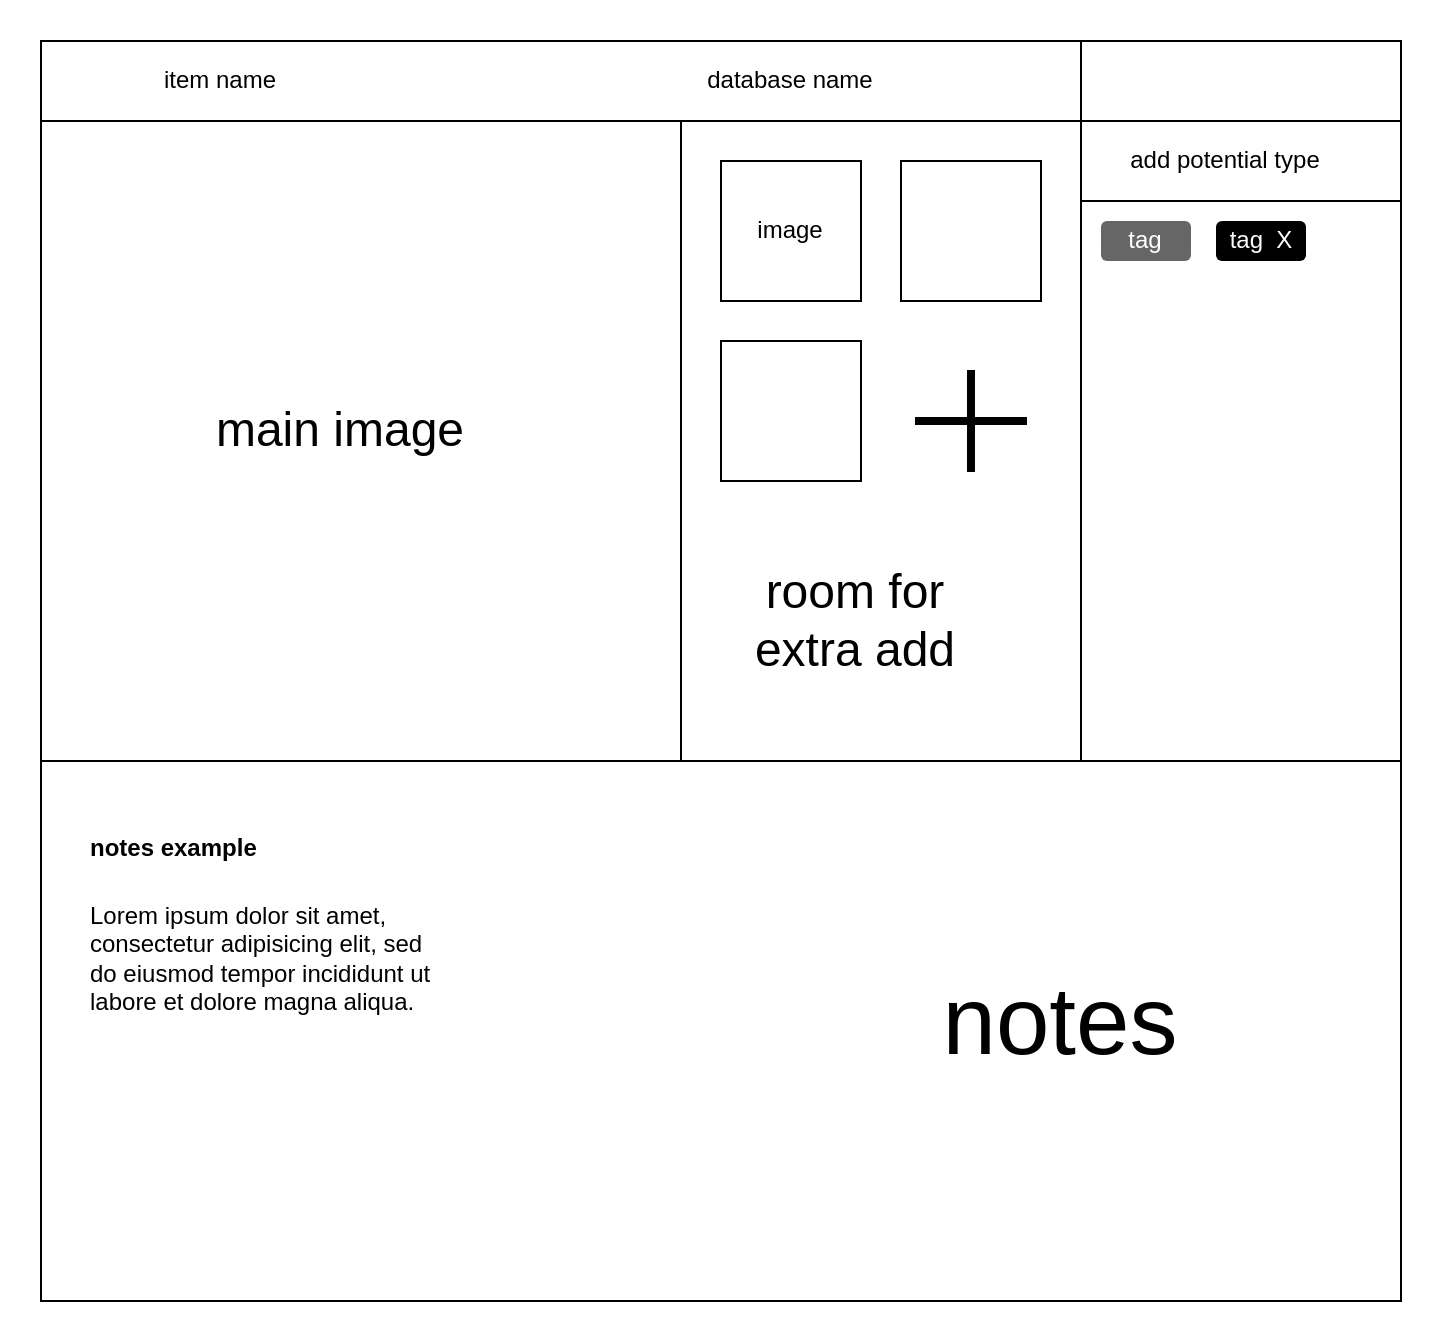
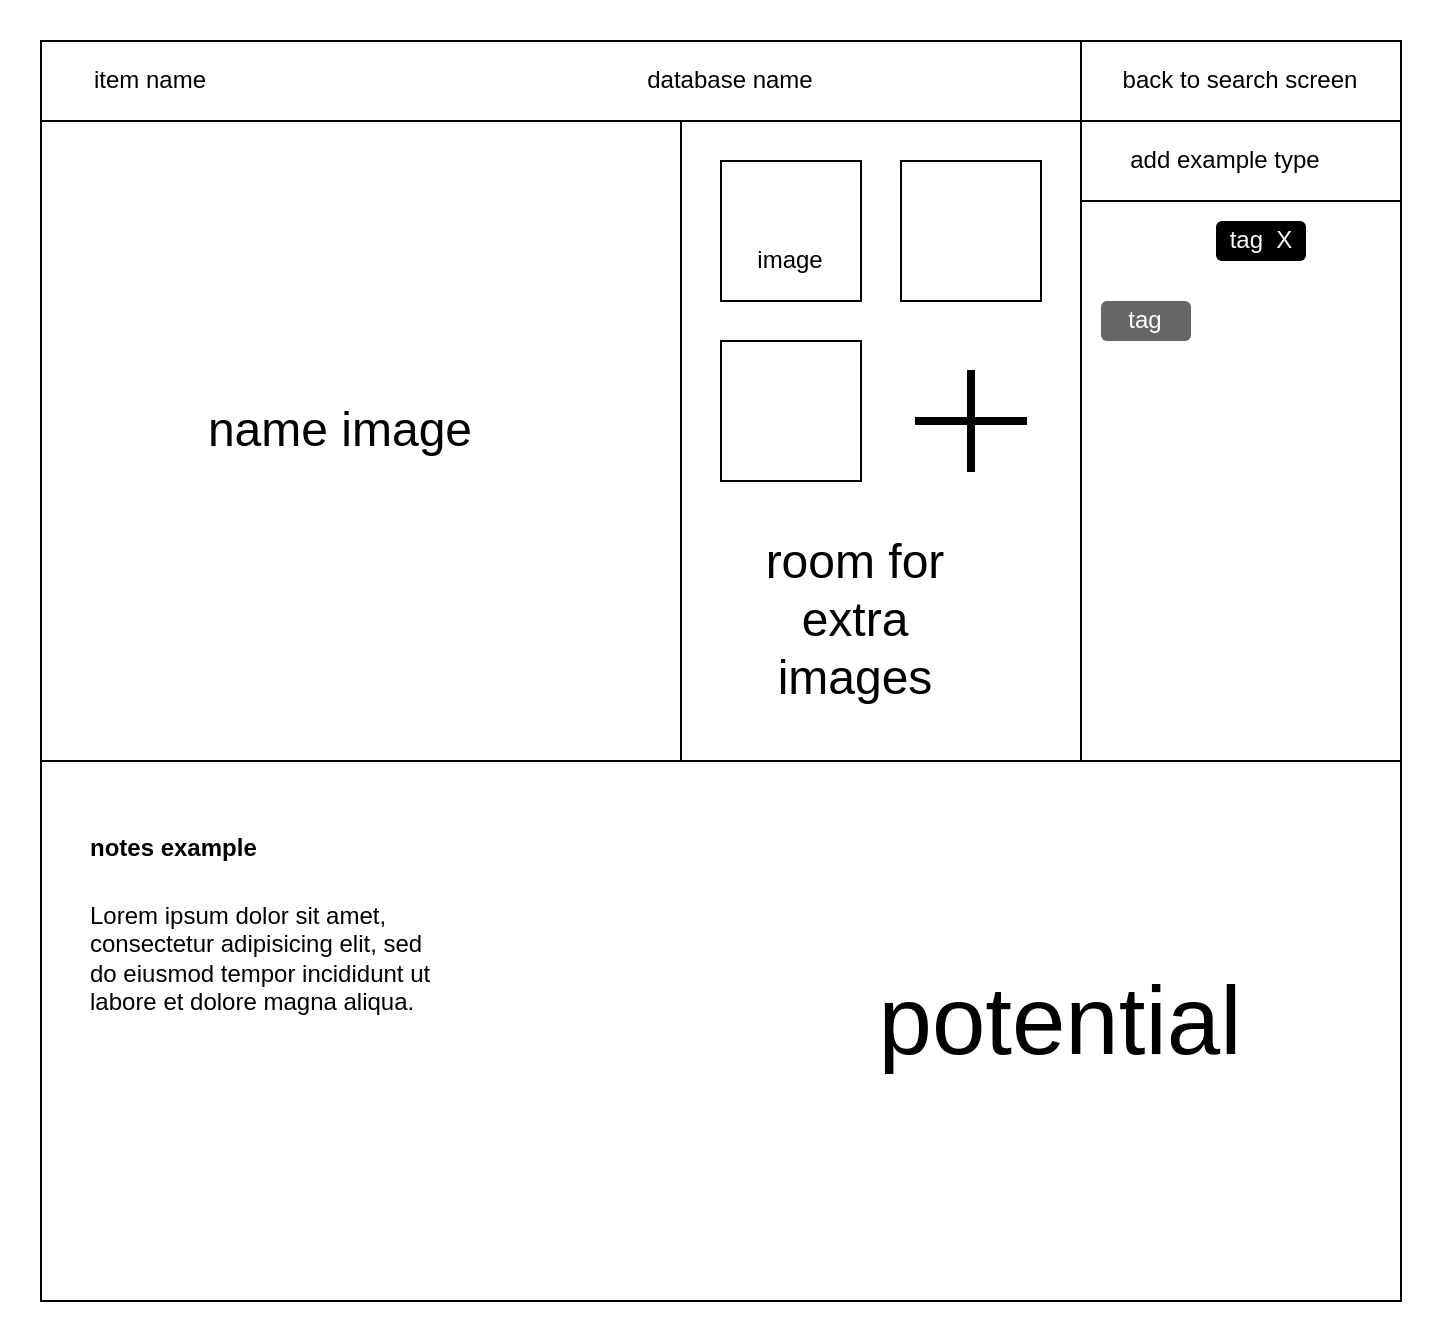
node "item name": moved (221, 81) -> (151, 81)
node "database name": moved (791, 81) -> (731, 81)
node "back to search screen": added
node "add potential type": label "add potential type" -> "add example type"
node "image": moved (791, 231) -> (791, 261)
node "tag": moved (1146, 241) -> (1146, 321)
node "main image": label "main image" -> "name image"
node "room for extra add": label "room for extra add" -> "room for extra images"
node "notes": label "notes" -> "potential"
